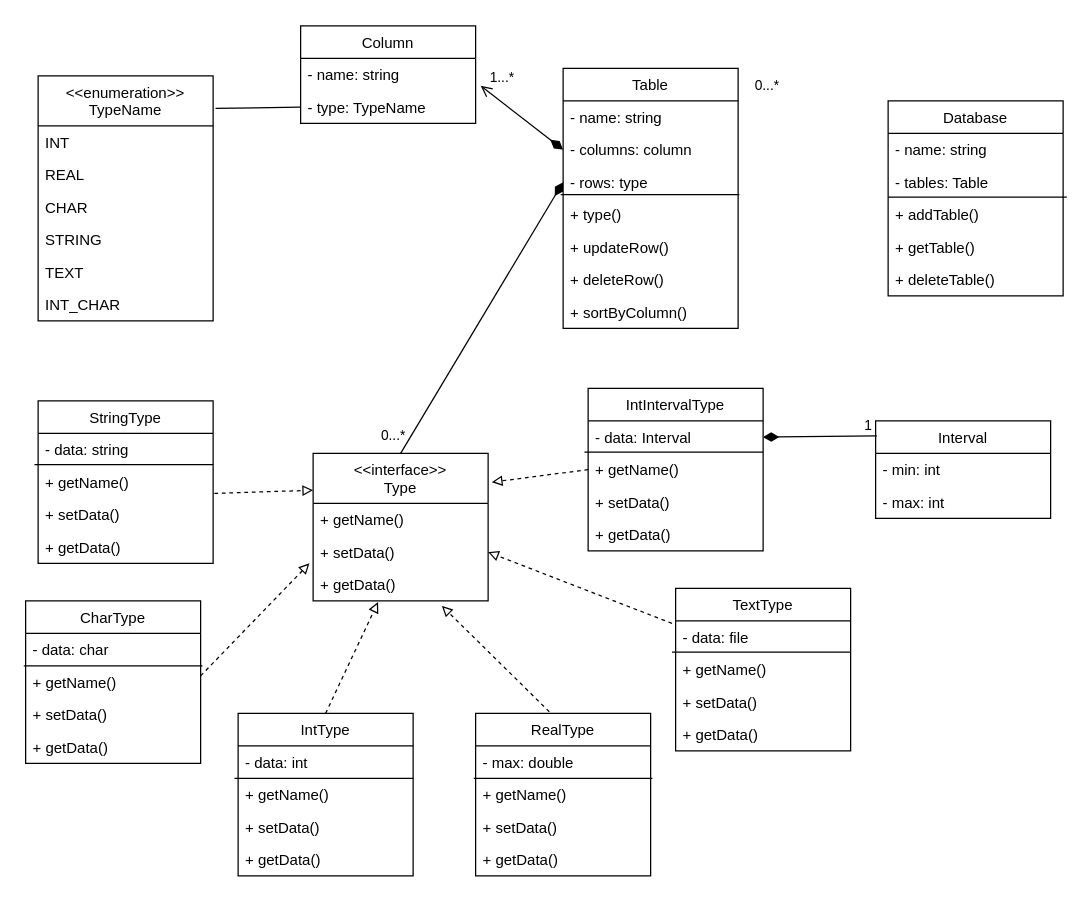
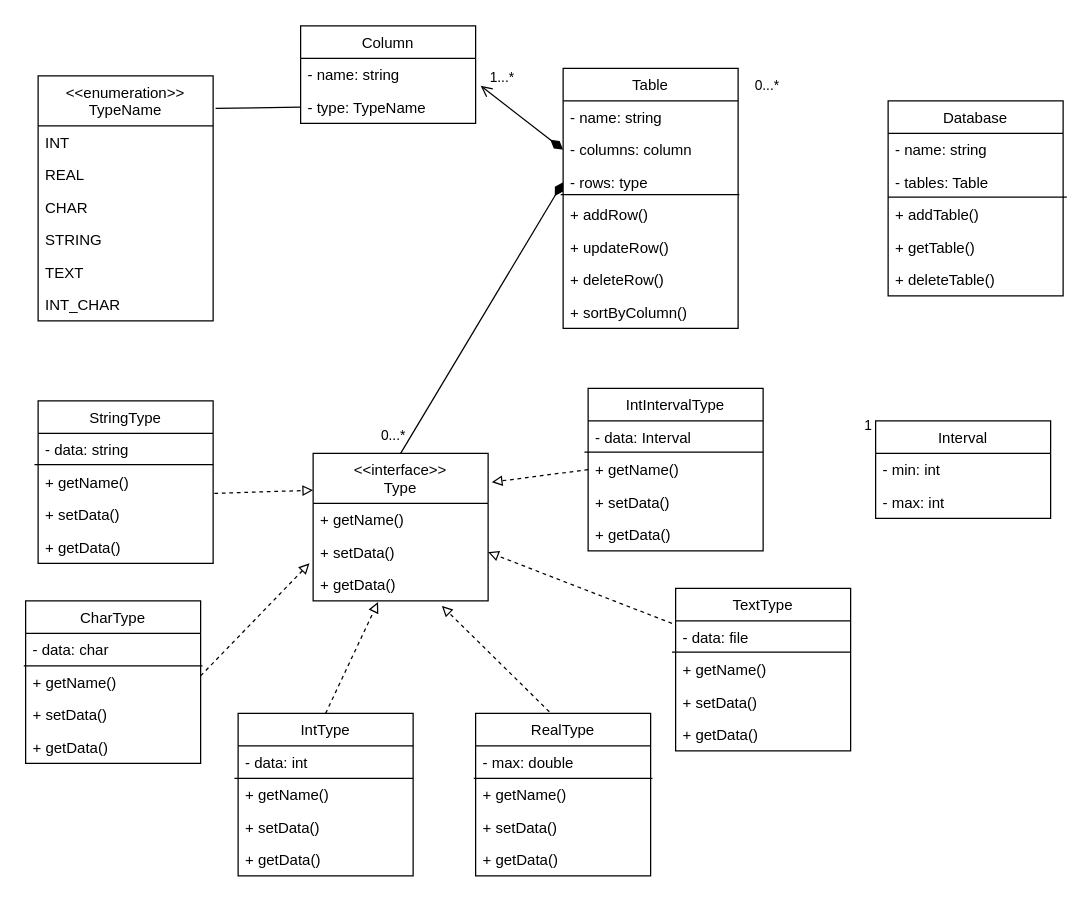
node "+ type()": label "+ type()" -> "+ addRow()"
edge "Interval" -> "- data: Interval": removed
